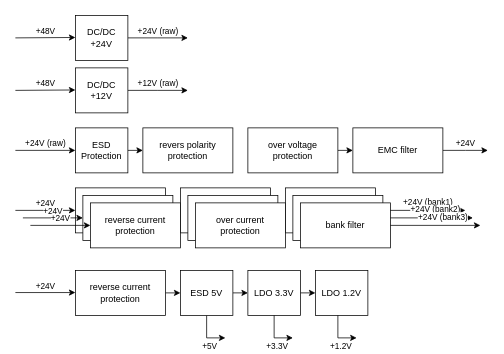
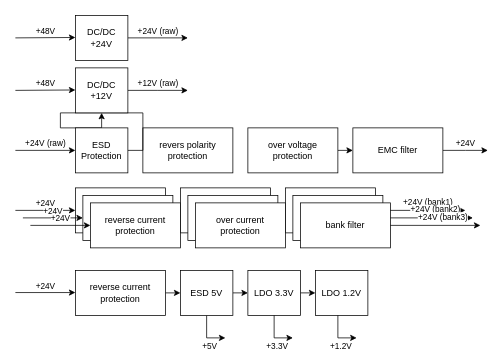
edge "ESD Protection" -> "revers polarity protection": now "ESD Protection" -> "DC/DC +12V"
